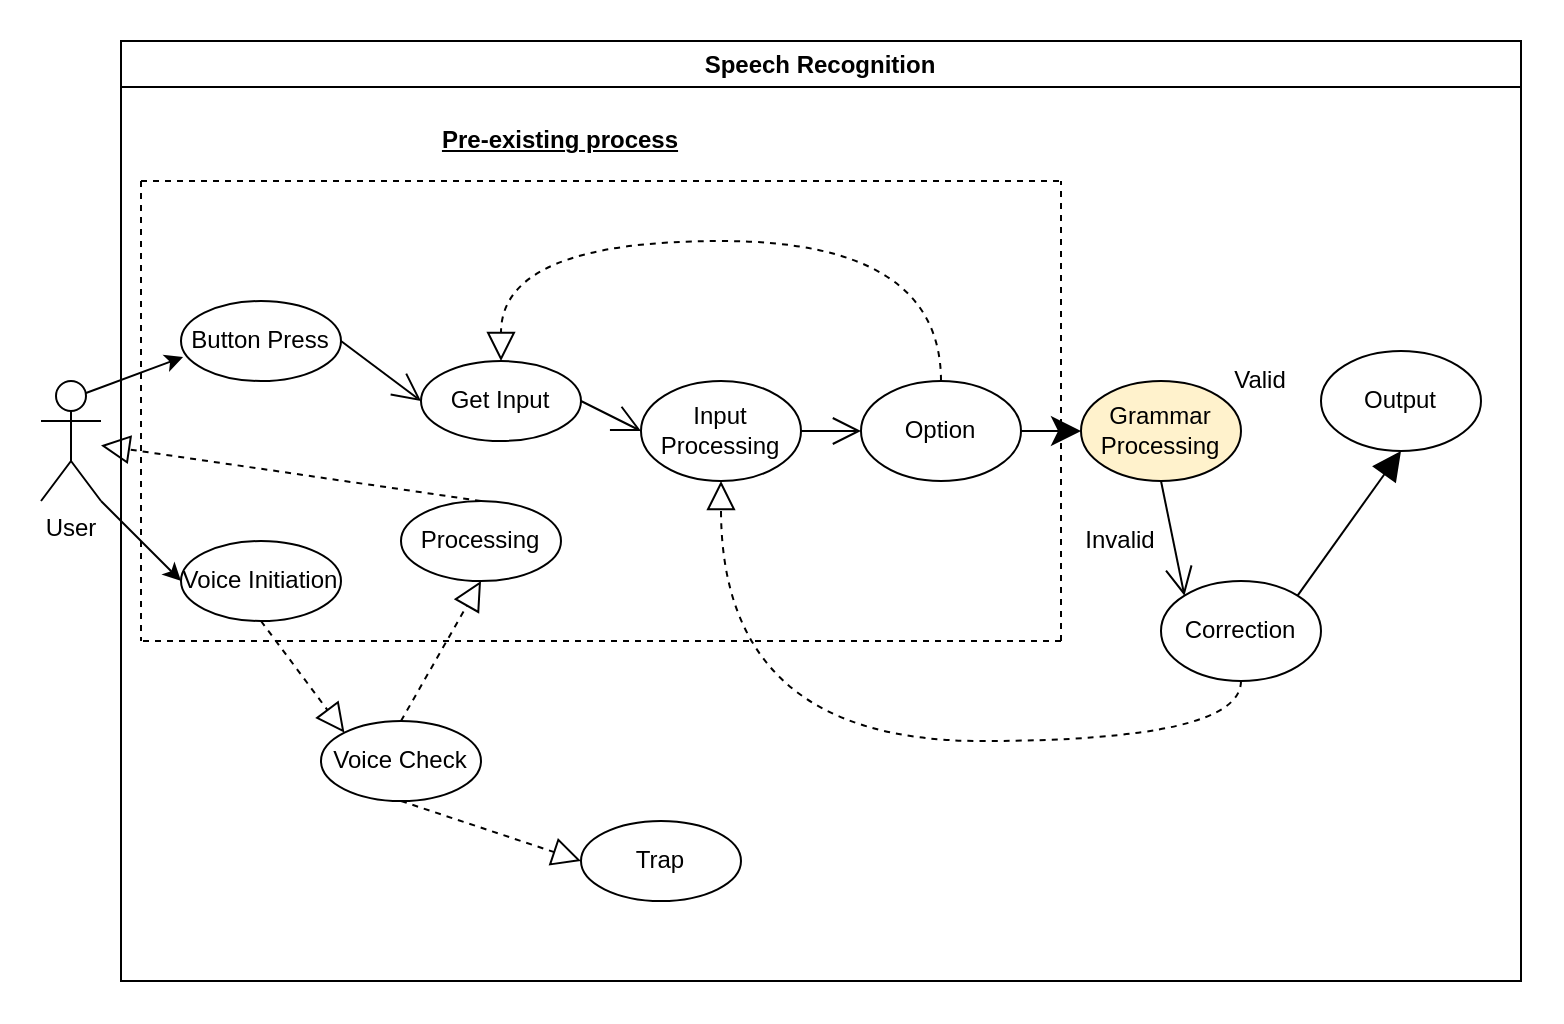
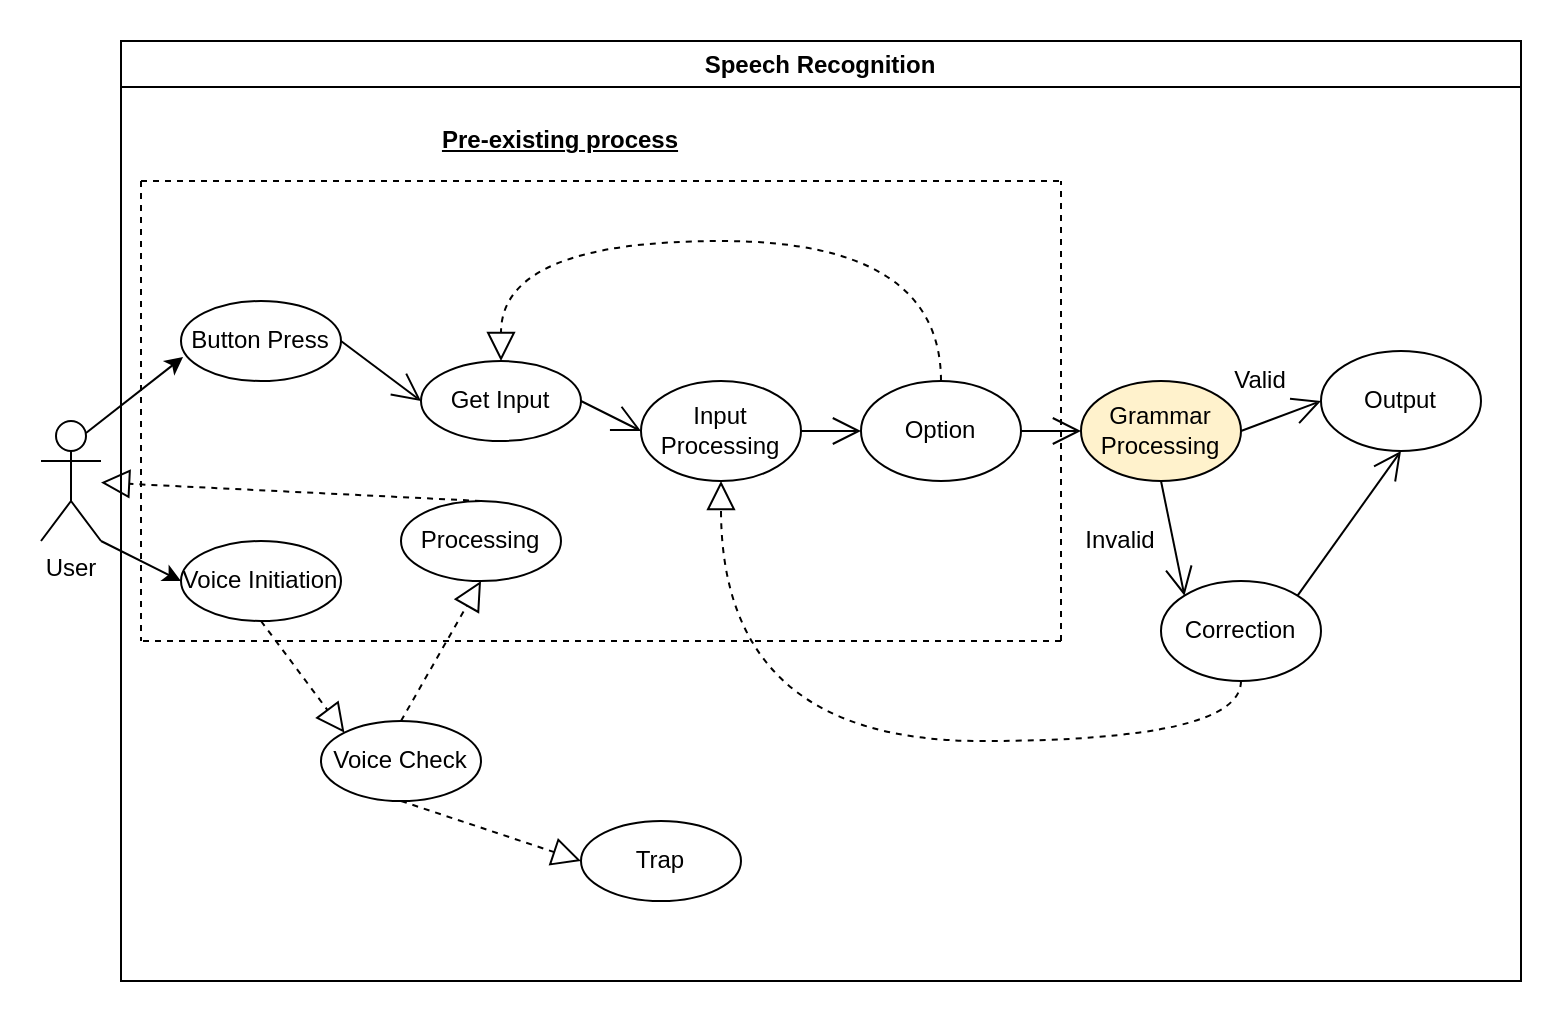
edge "Grammar Processing" -> "Output": added
edge "Option" -> "Grammar Processing": arrowhead classic -> open
node "User": moved (71, 441) -> (71, 481)
edge "Correction" -> "Output": arrowhead block -> open
